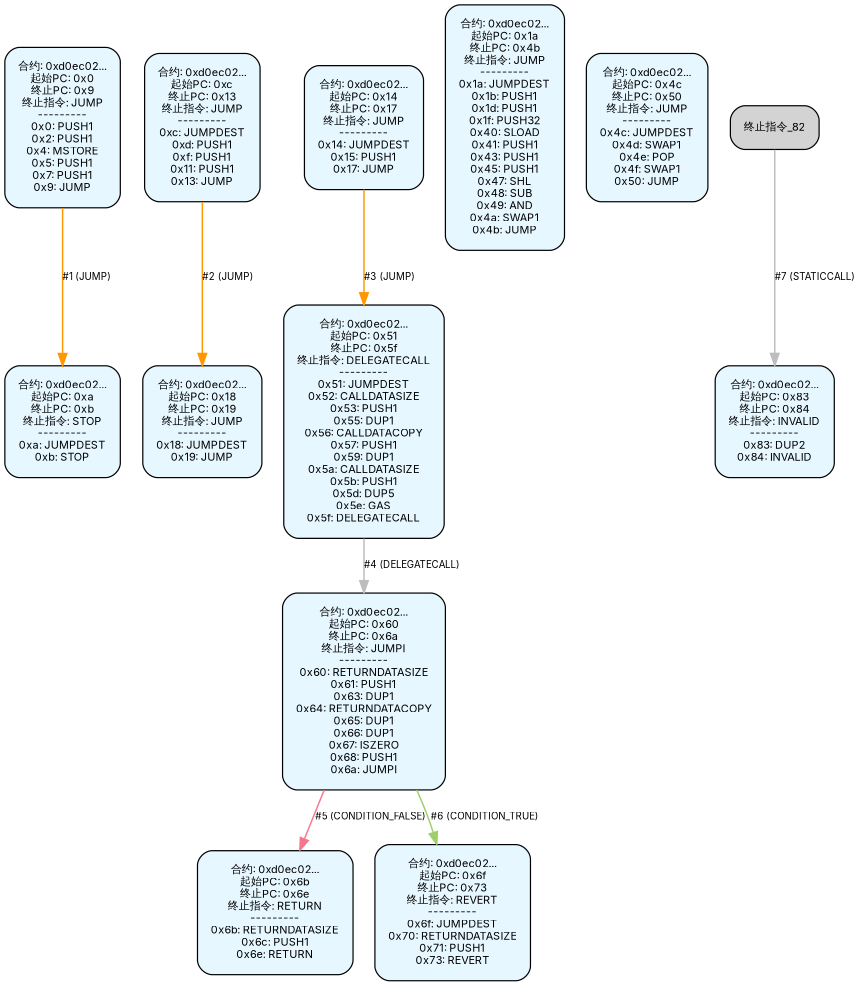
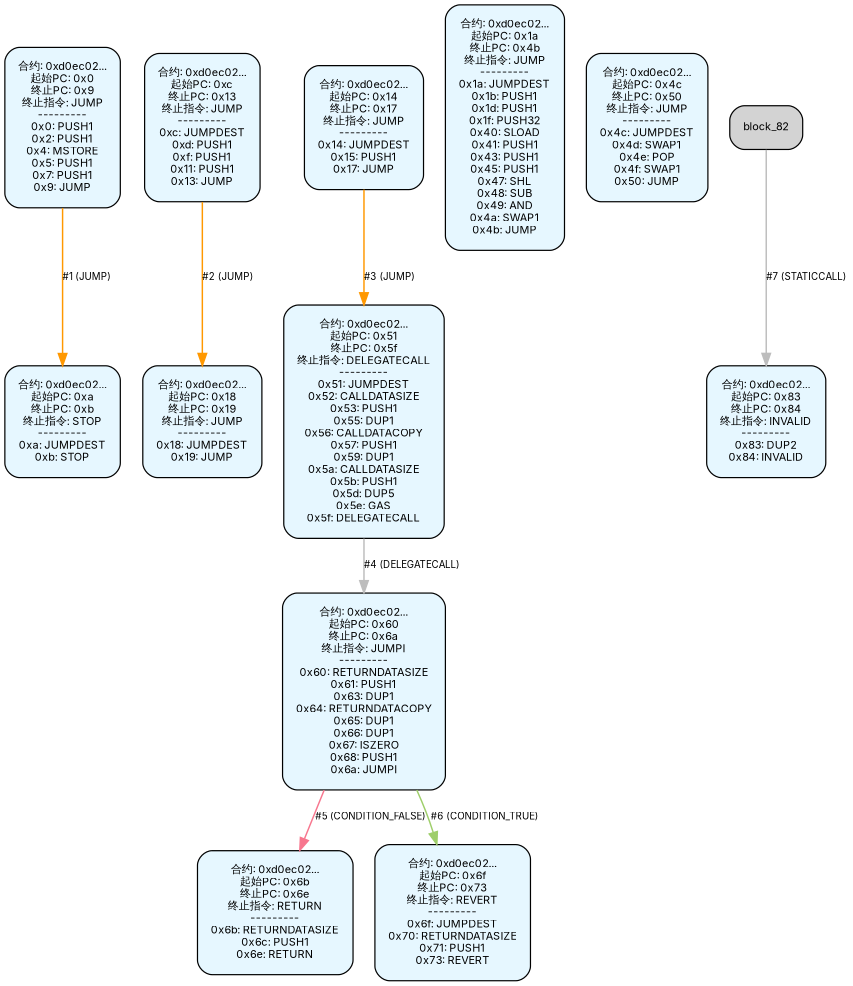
node "终止指令_82": label "终止指令_82" -> "block_82"
